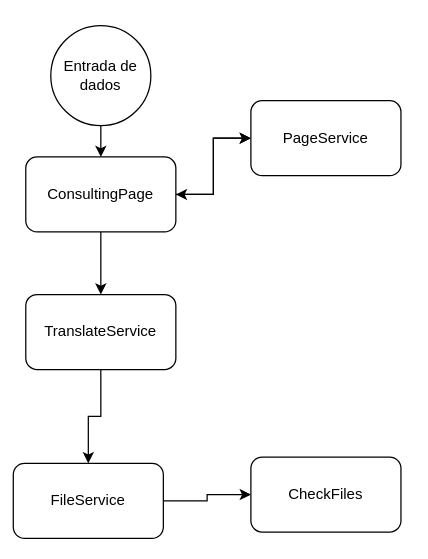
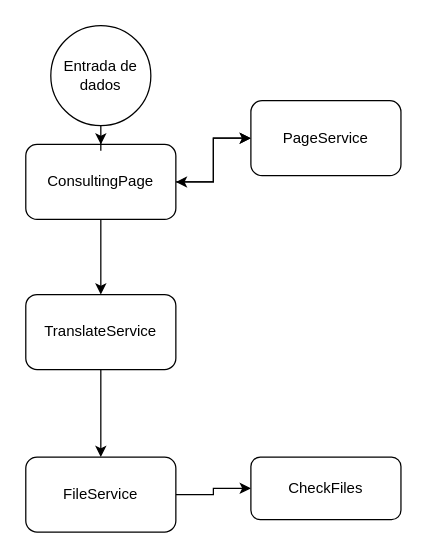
node "ConsultingPage": moved (101, 194) -> (101, 182)
node "CheckFiles": size 150x75 -> 150x63
node "FileService": moved (88, 501) -> (101, 494)
